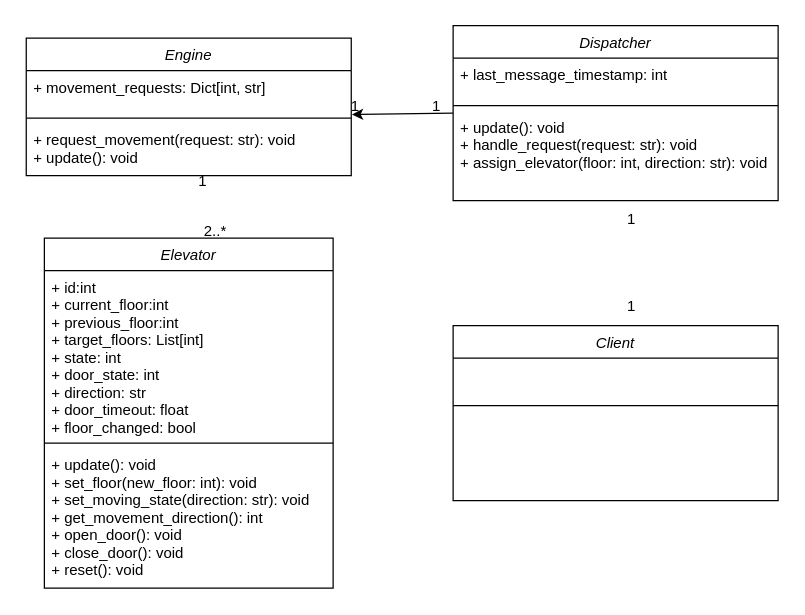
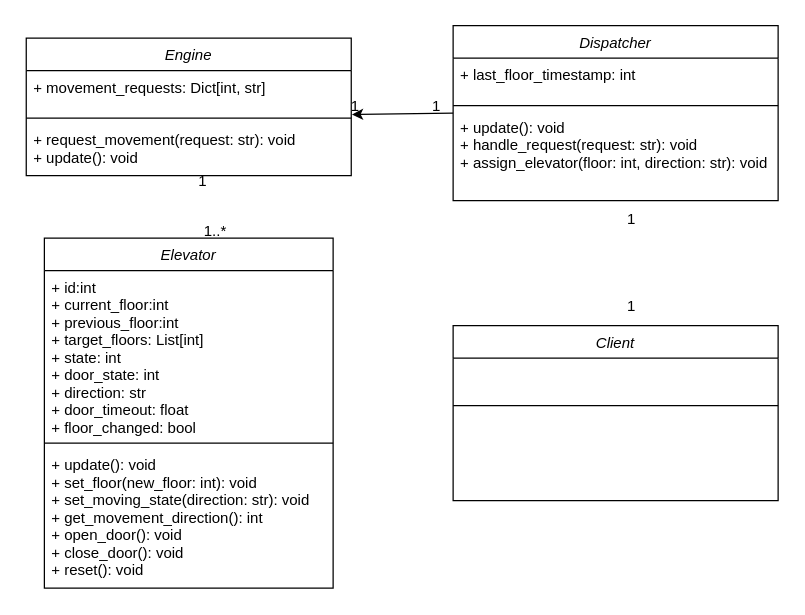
node "+ last_message_timestamp: int": label "+ last_message_timestamp: int" -> "+ last_floor_timestamp: int"
node "2..*": label "2..*" -> "1..*"
